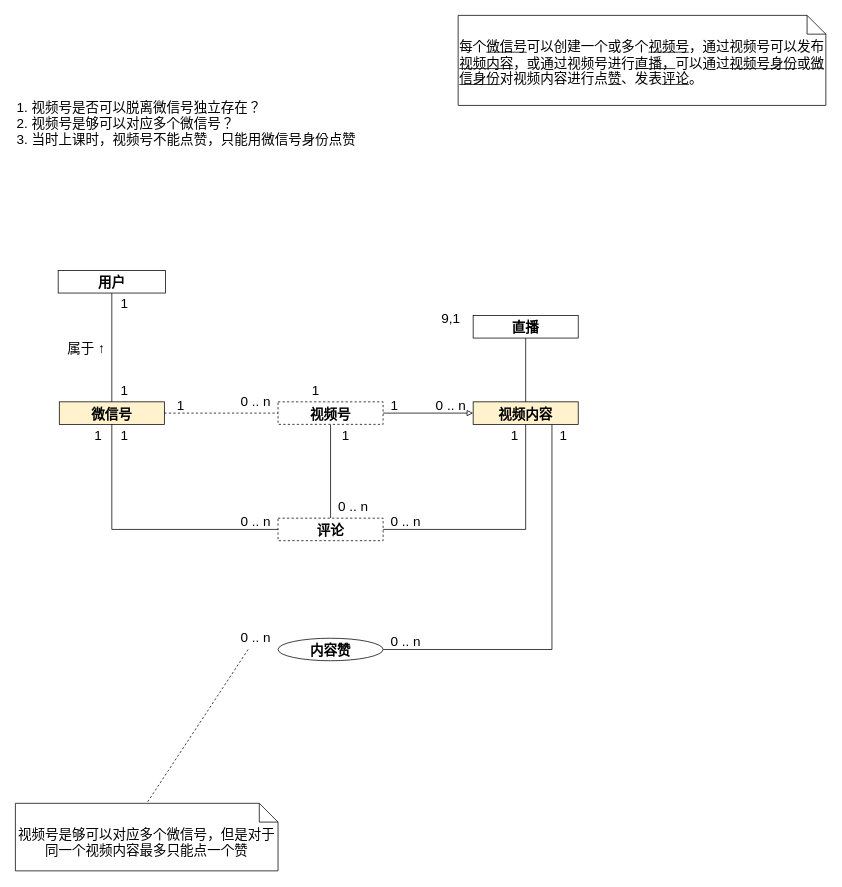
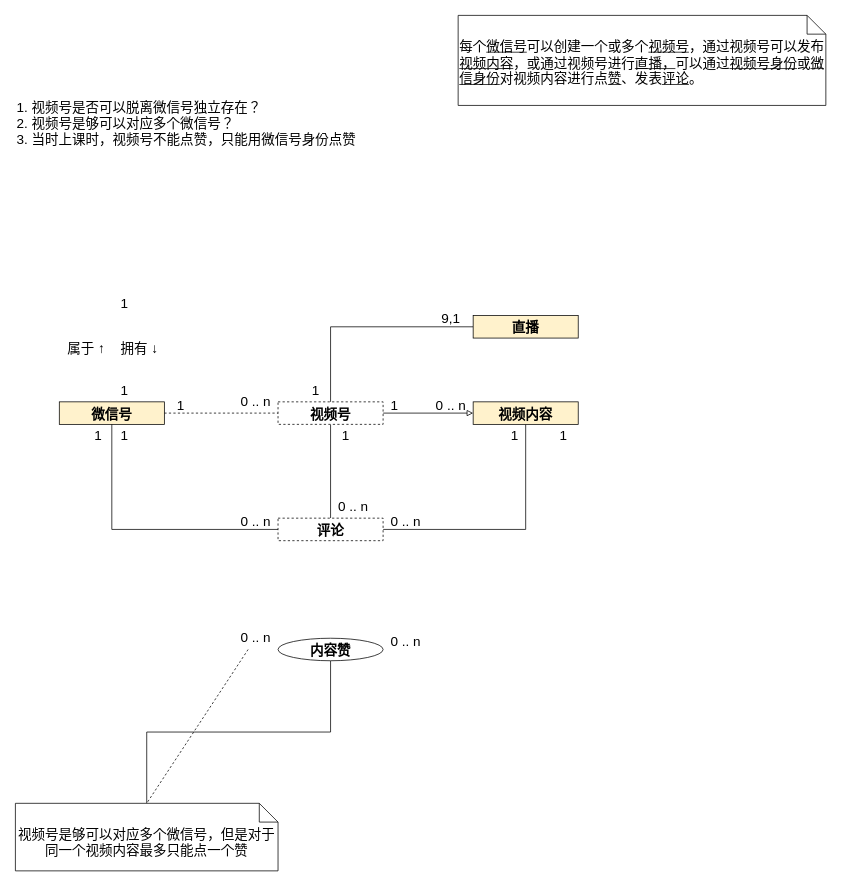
node "用户": removed
node "直播": fillcolor #ffffff -> #fff2cc
edge "用户" -- "微信号": removed
node "拥有 ↓": added
edge "直播" -- "视频内容": now "直播" -- "视频号"
edge "视频内容" -- "内容赞": now "视频号是够可以对应多个微信号，但是对于同一个视频内容最多只能点一个赞" -- "内容赞"
